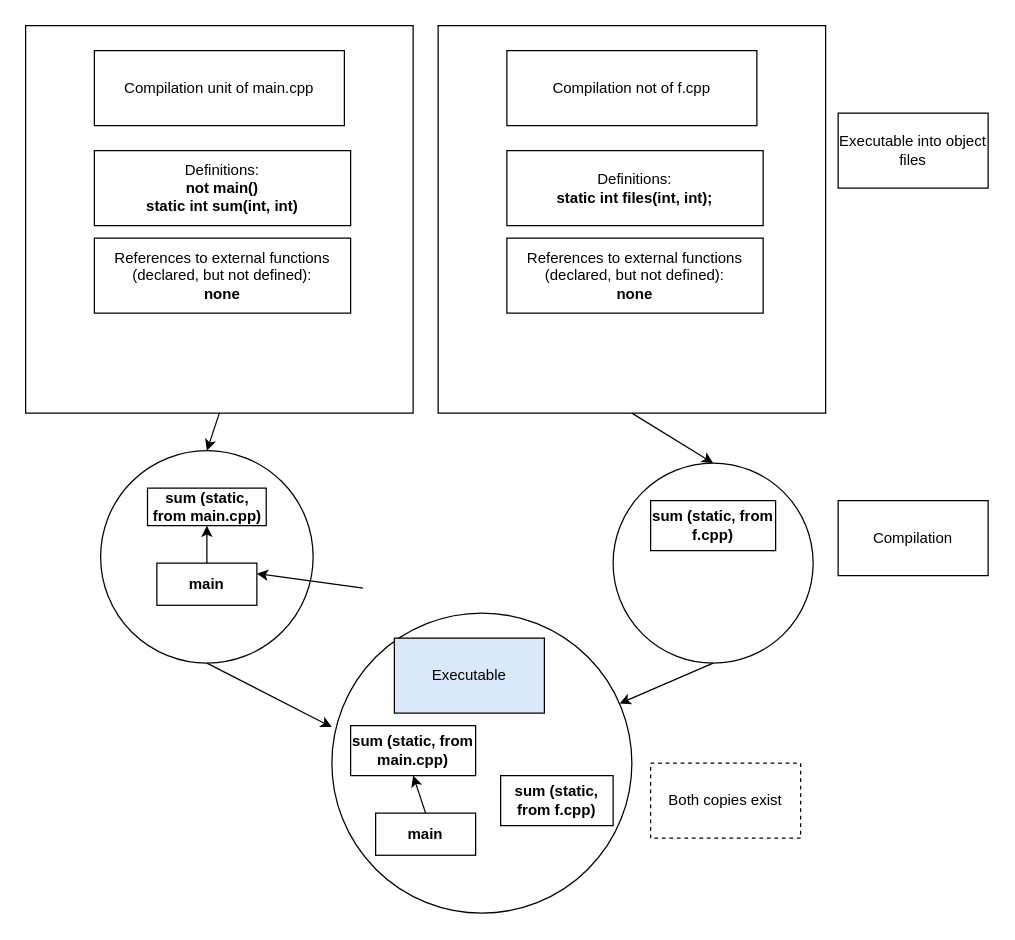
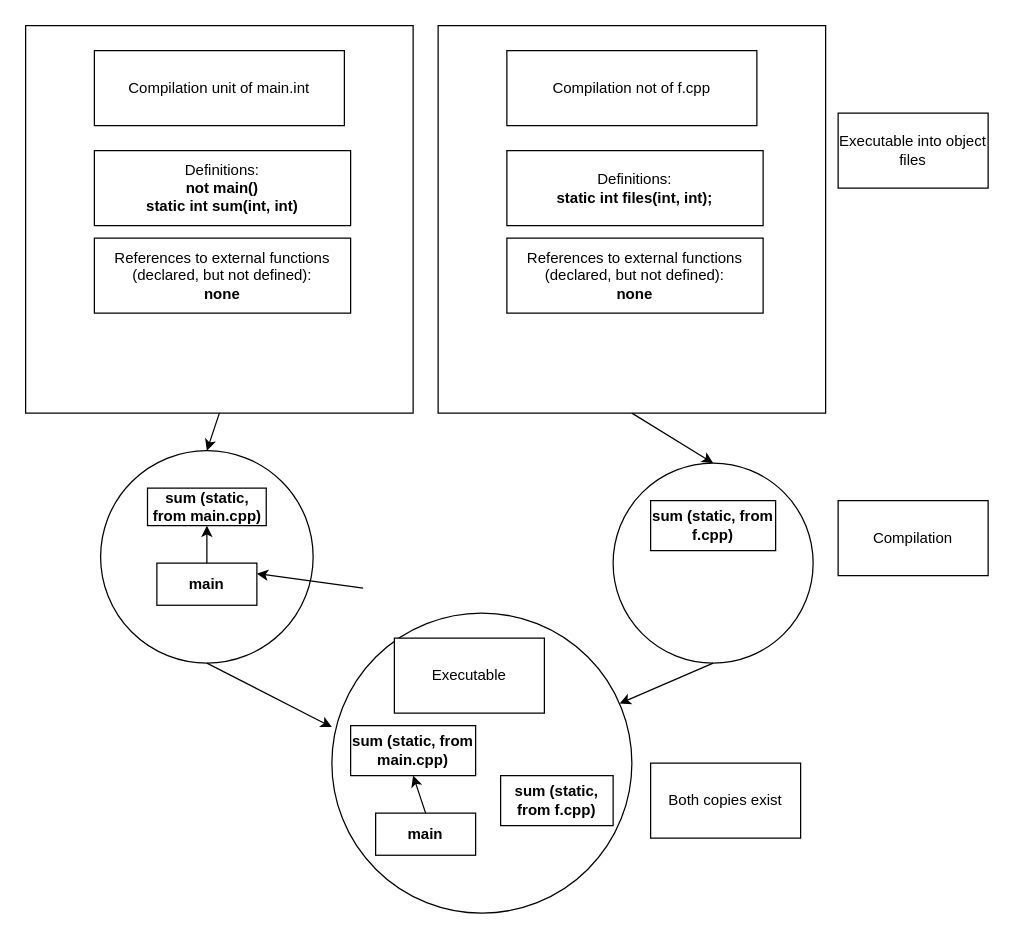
node "Compilation unit of main.cpp": label "Compilation unit of main.cpp" -> "Compilation unit of main.int"
node "Executable": fillcolor #dae8fc -> #ffffff
node "Both copies exist": style dashed -> solid
